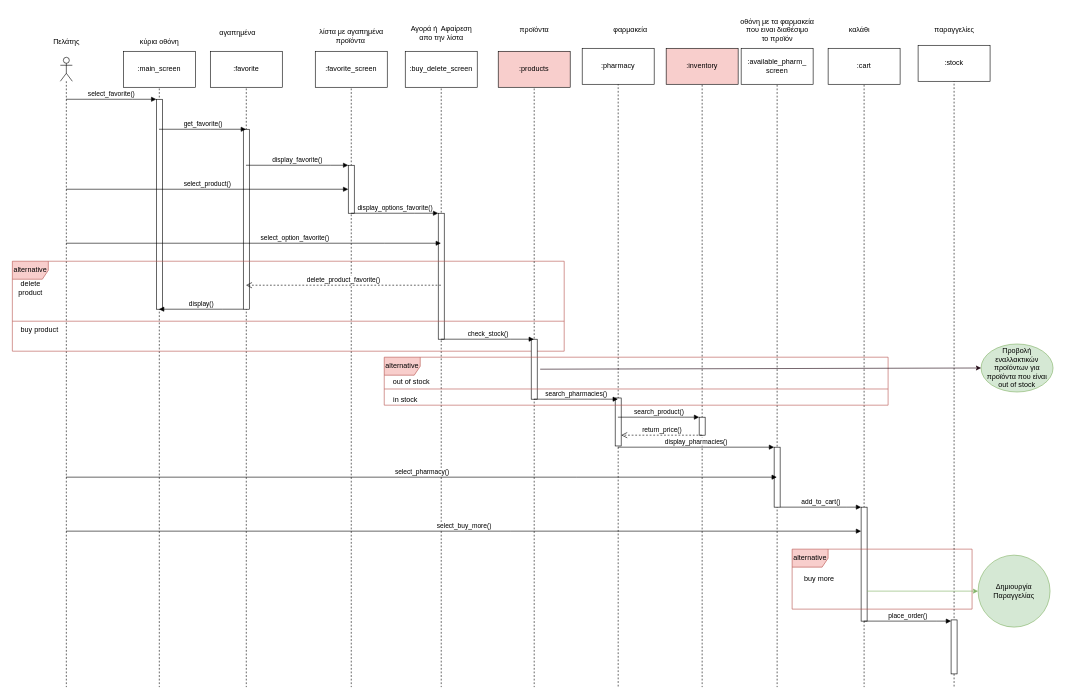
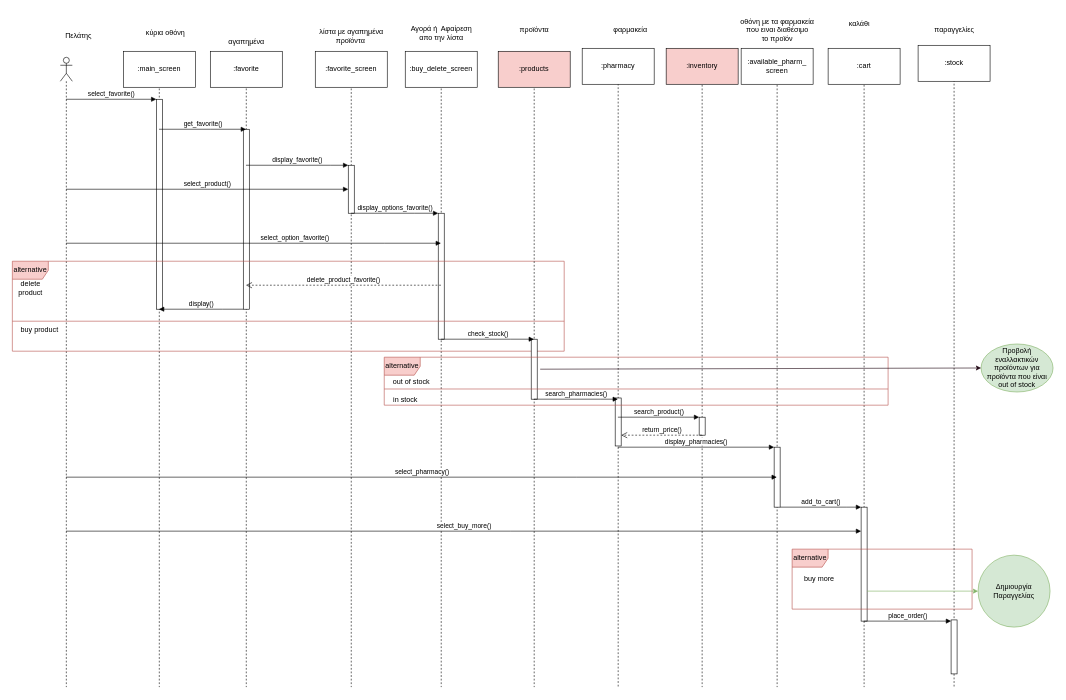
node "καλάθι": moved (858, 30) -> (858, 24)
node "αγαπημένα": moved (237, 33) -> (246, 42)
node "Πελάτης": moved (66, 42) -> (78, 36)
node "κύρια οθόνη": moved (159, 42) -> (165, 33)
